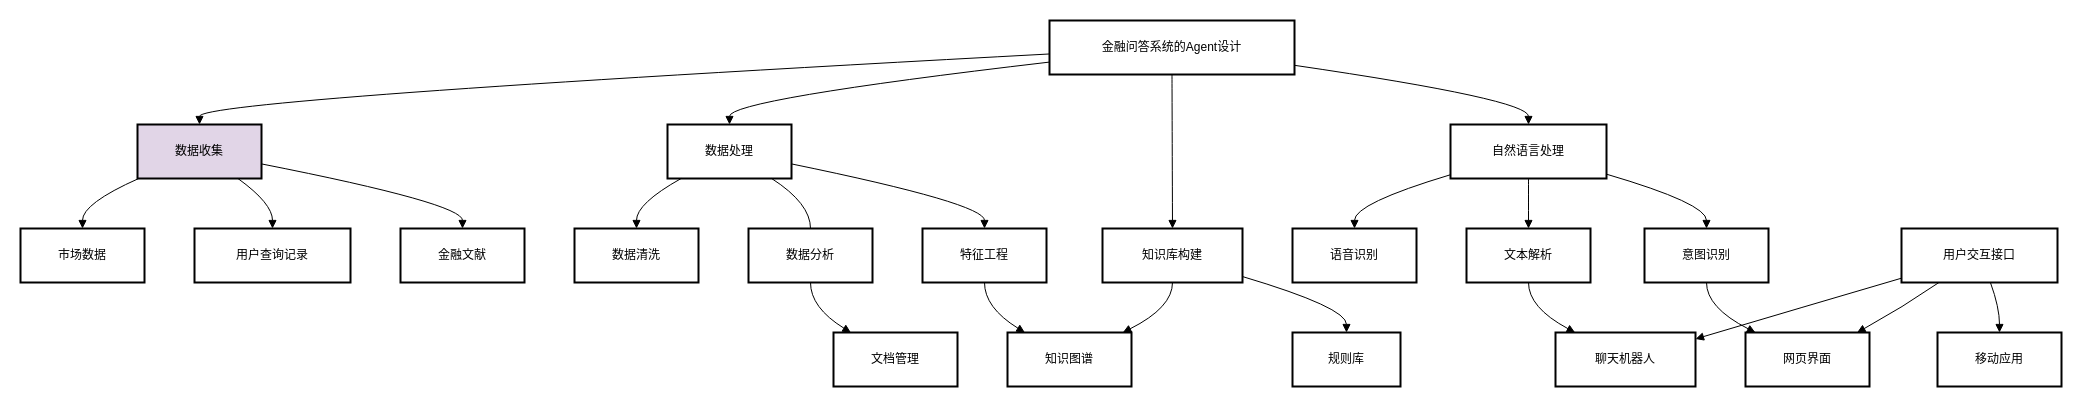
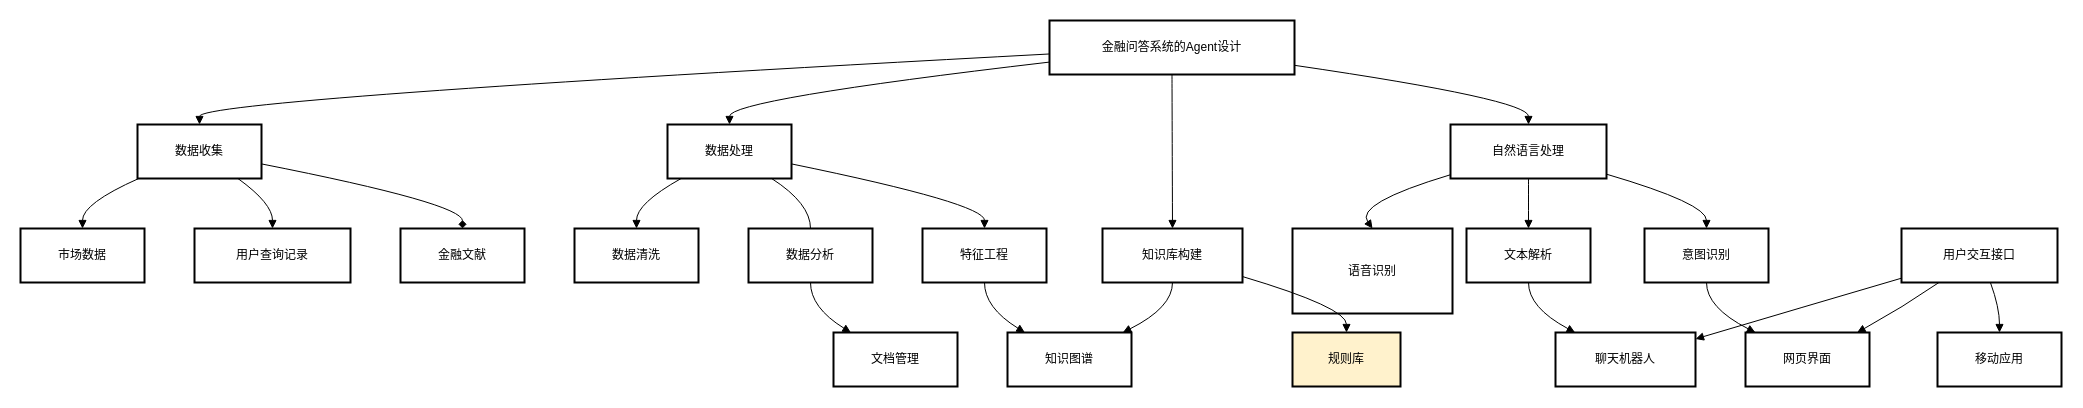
node "数据收集": fillcolor #e1d5e7 -> #ffffff
edge "数据收集" -> "金融文献": arrowhead block -> diamond
node "语音识别": size 124x54 -> 160x85
node "规则库": fillcolor #ffffff -> #fff2cc
